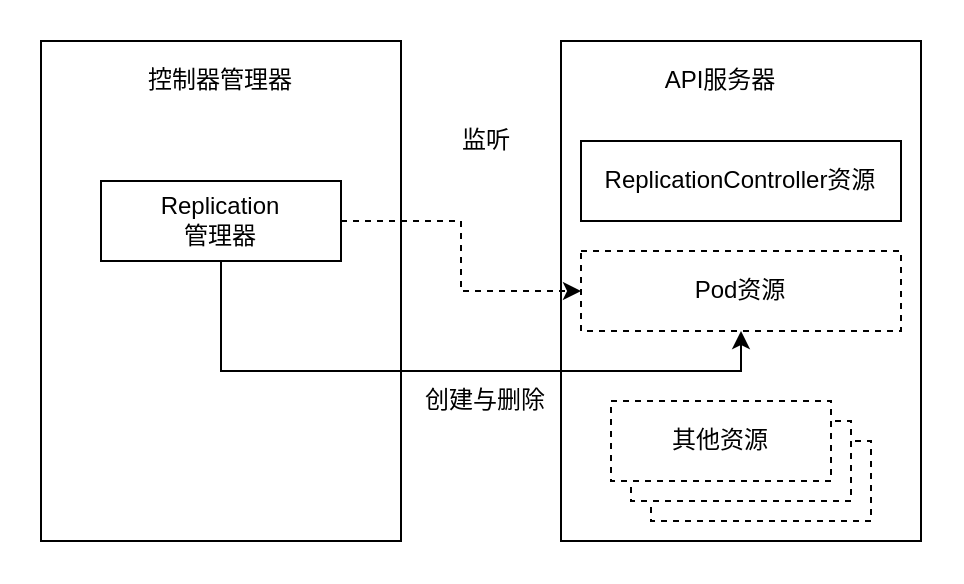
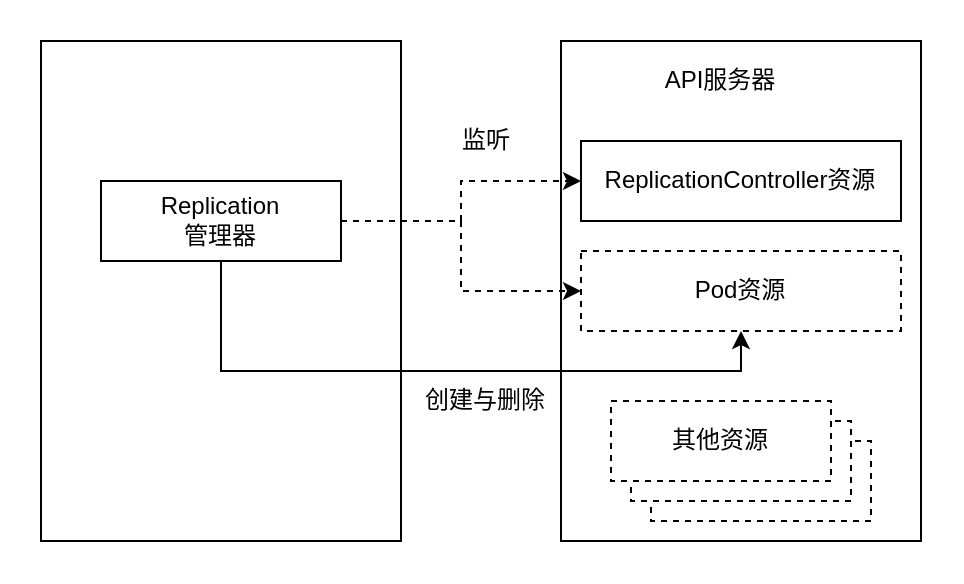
node "控制器管理器": removed
edge "Replication 管理器" -> "ReplicationController资源": added
